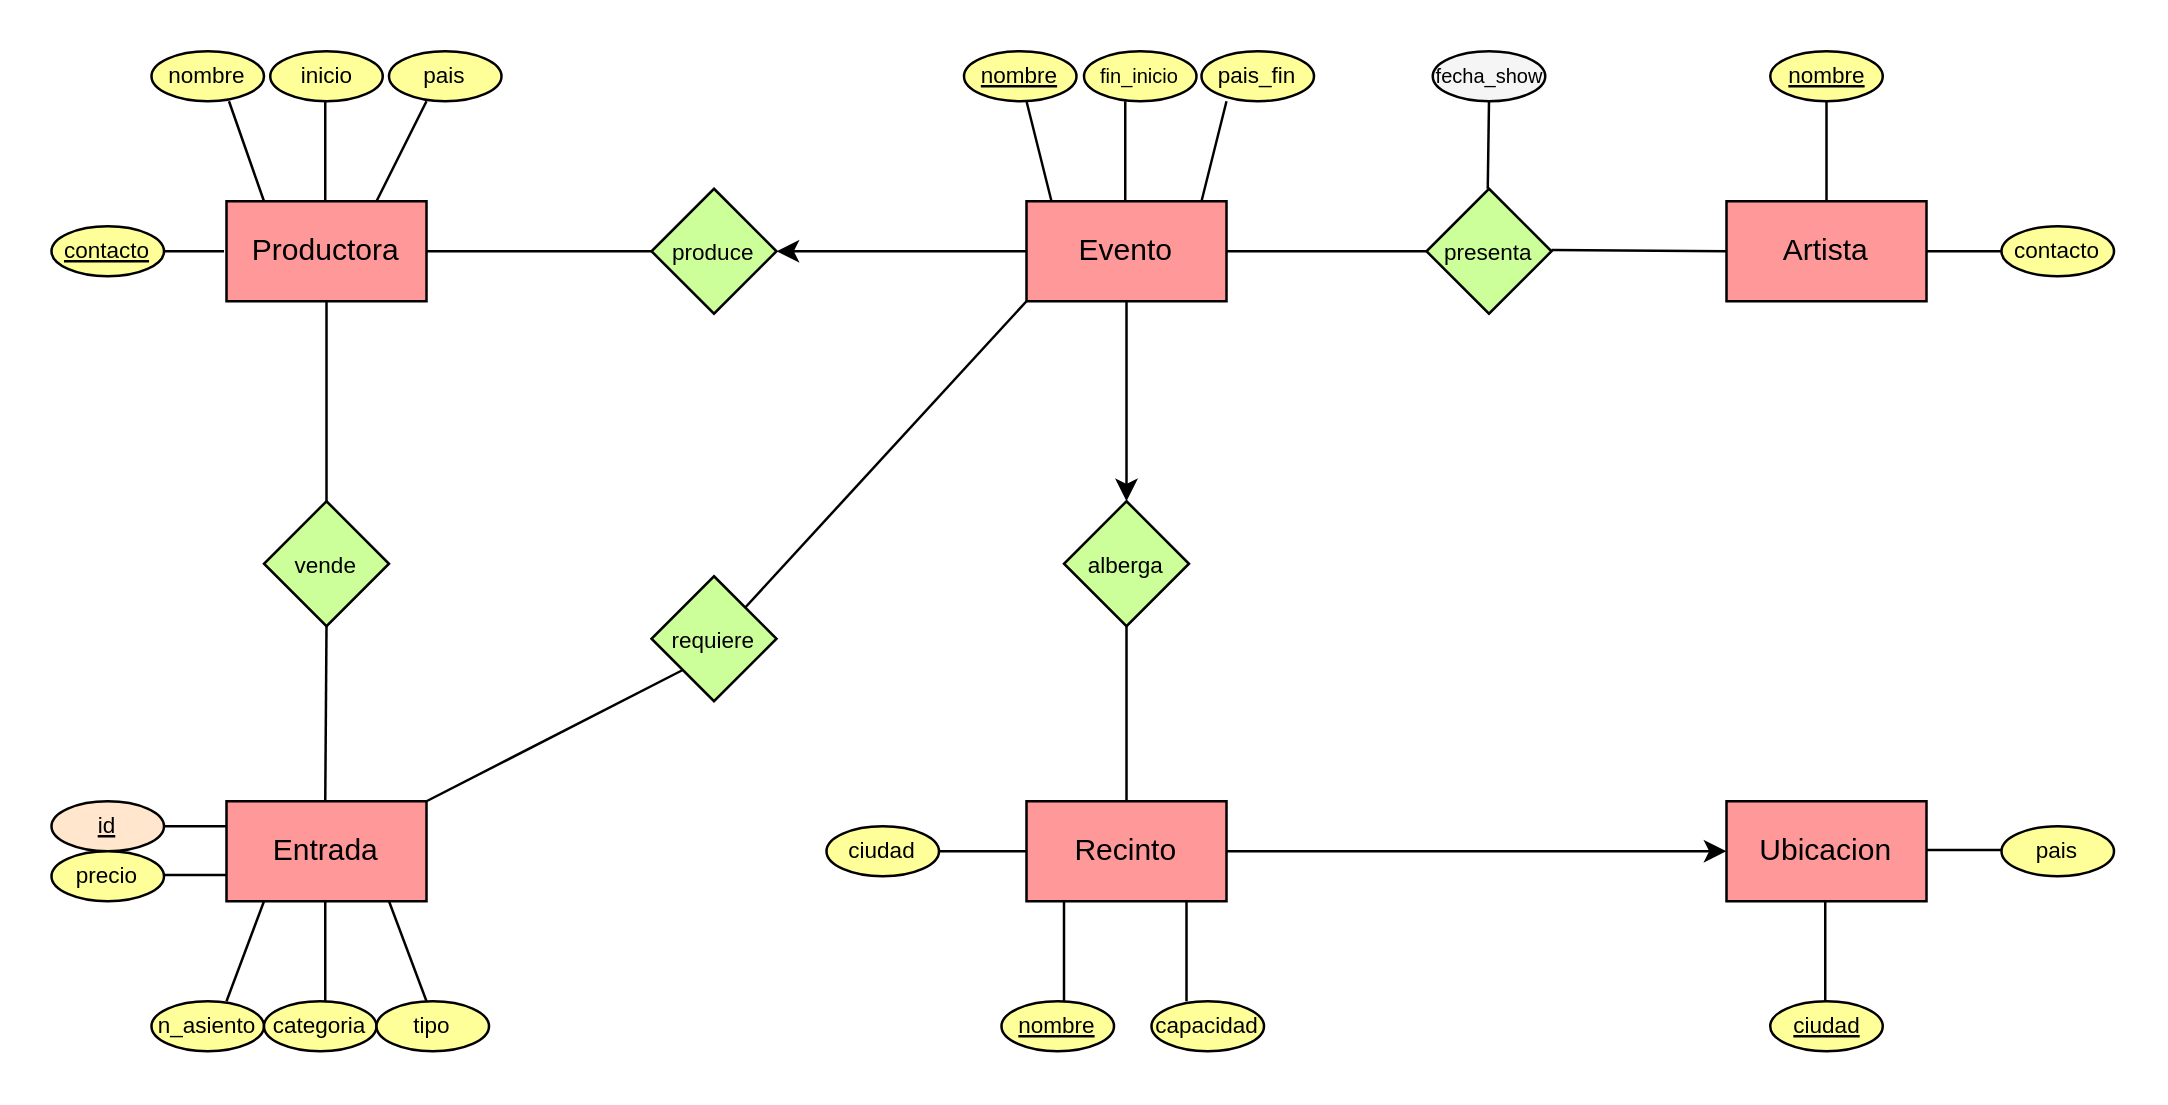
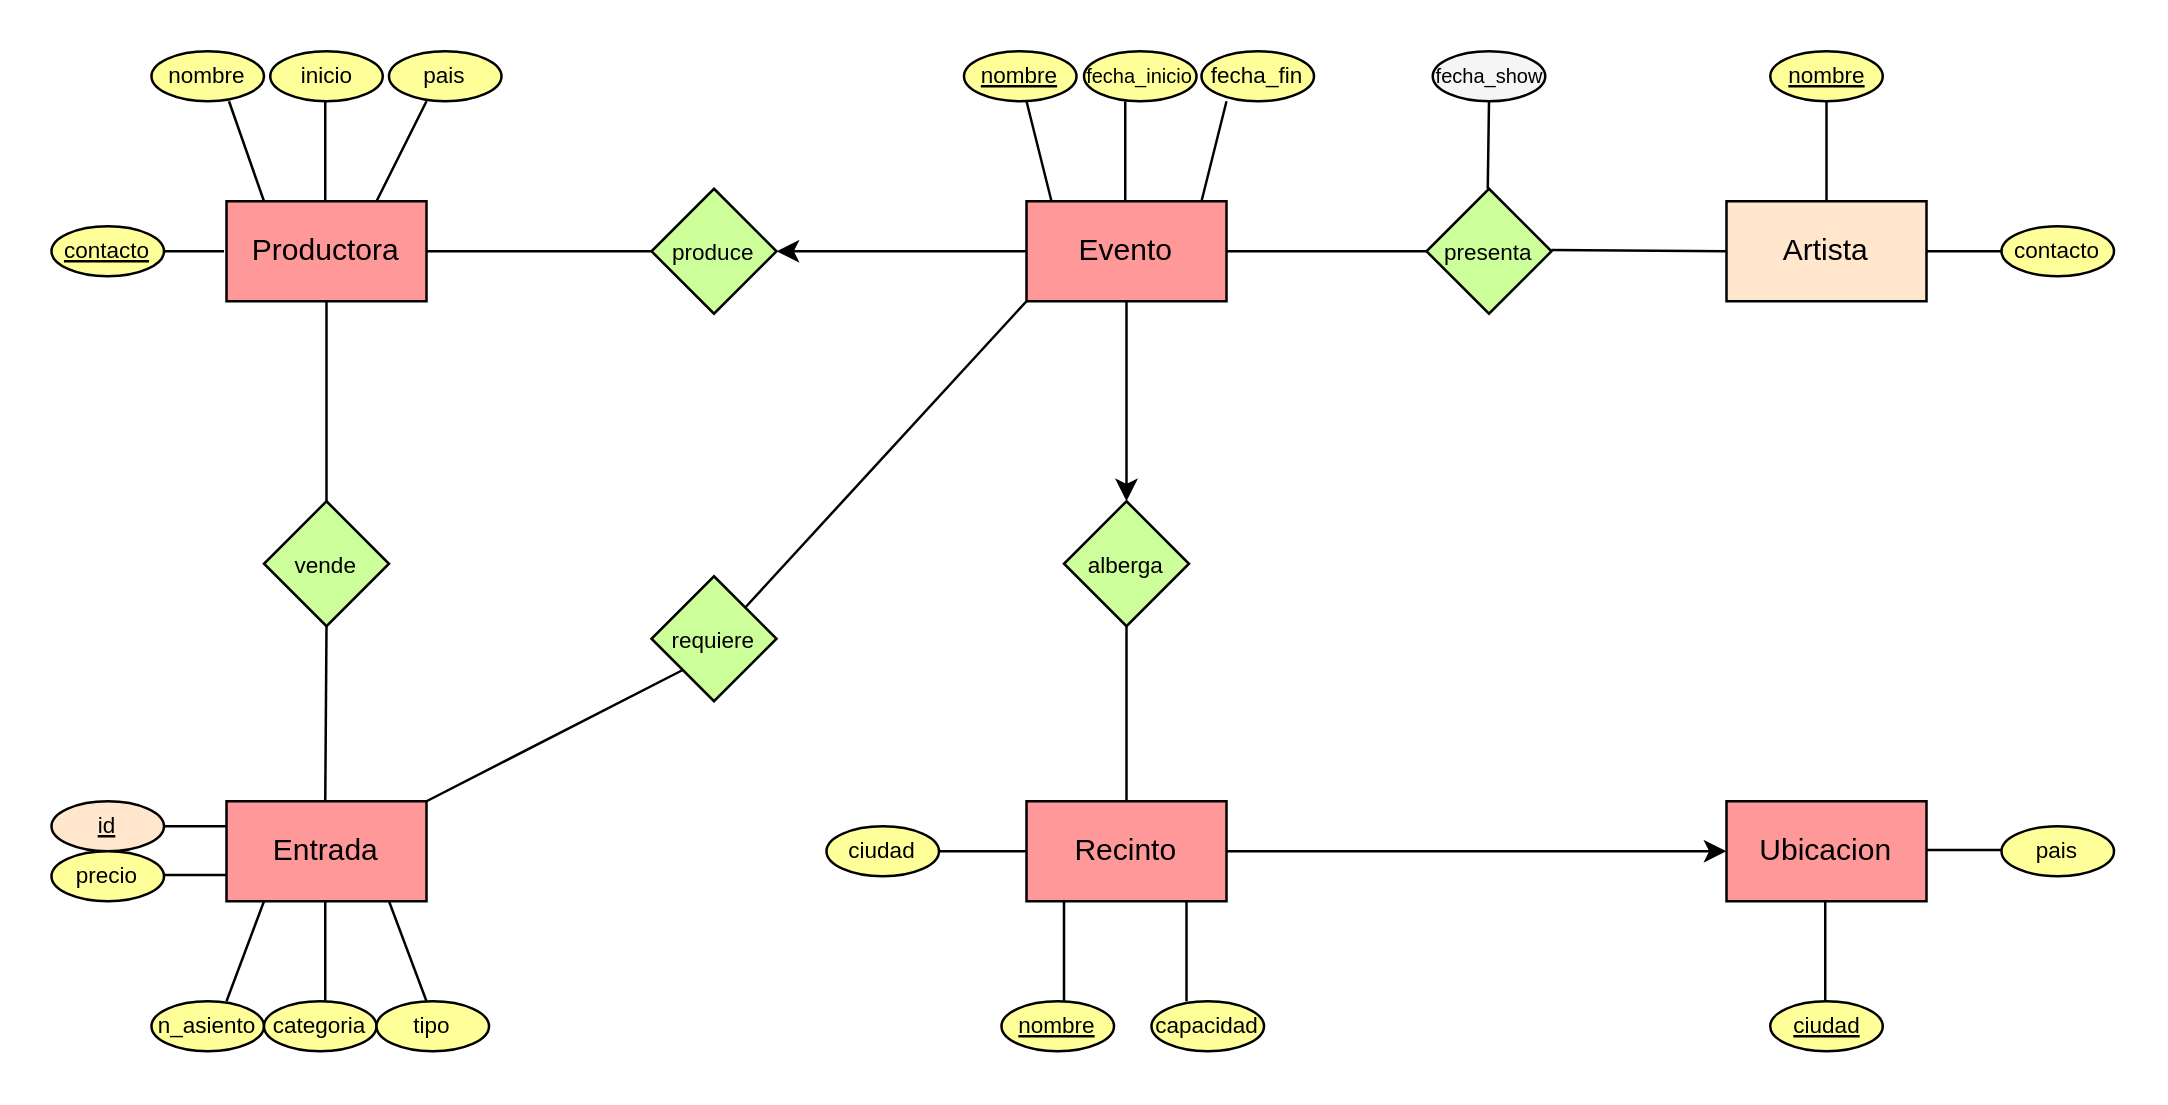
node "fin_inicio": label "fin_inicio" -> "fecha_inicio"
node "pais_fin": label "pais_fin" -> "fecha_fin"
node "Artista": fillcolor #ff9999 -> #ffe6cc
